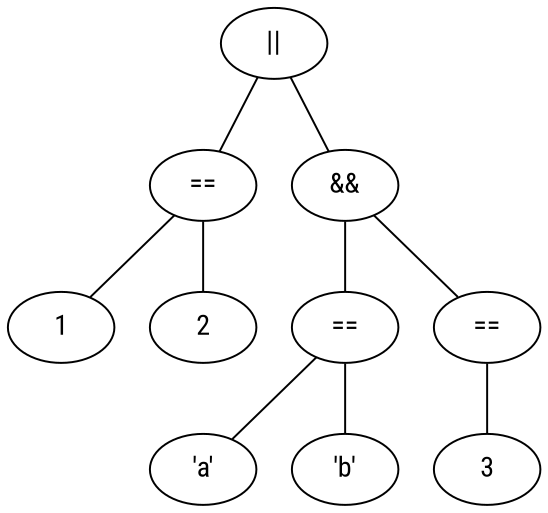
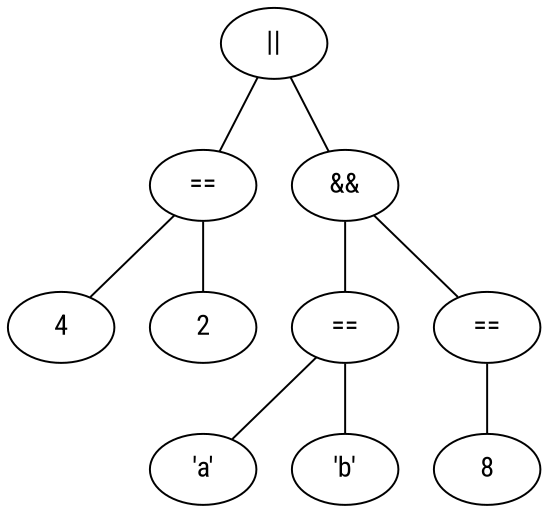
node "1": label "1" -> "4"
node "3": label "3" -> "8"
